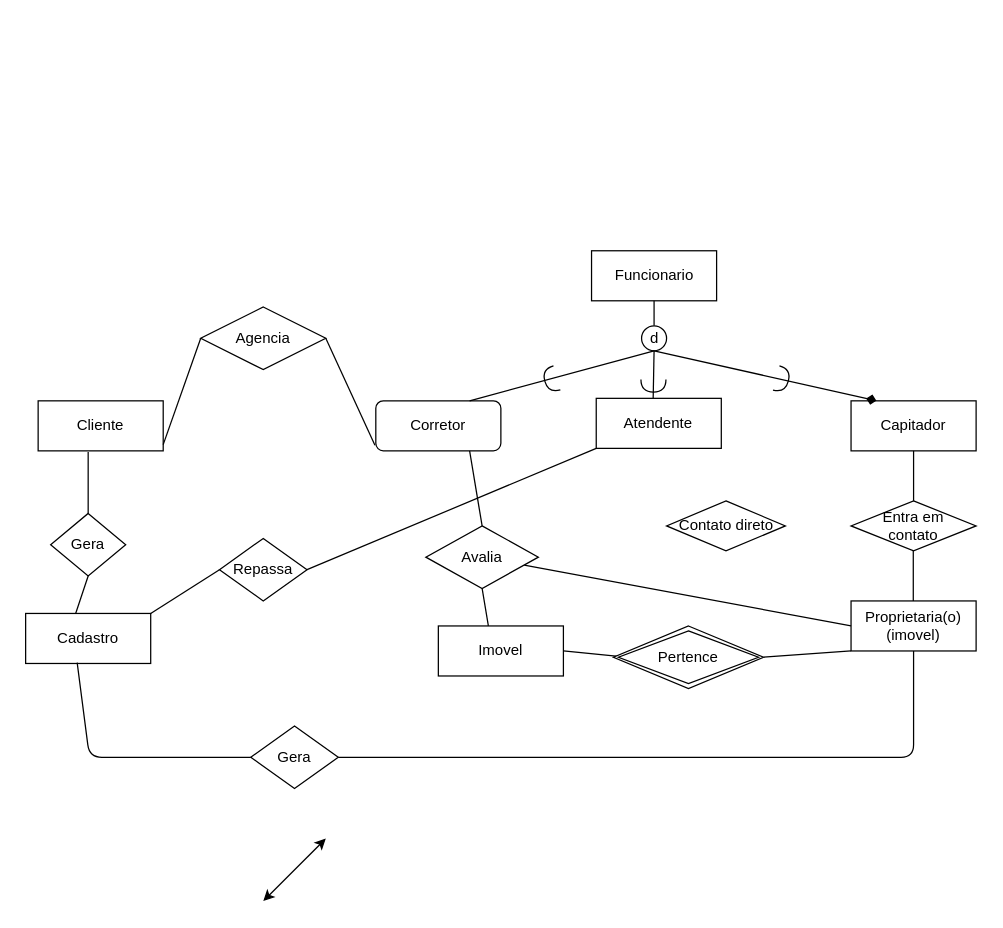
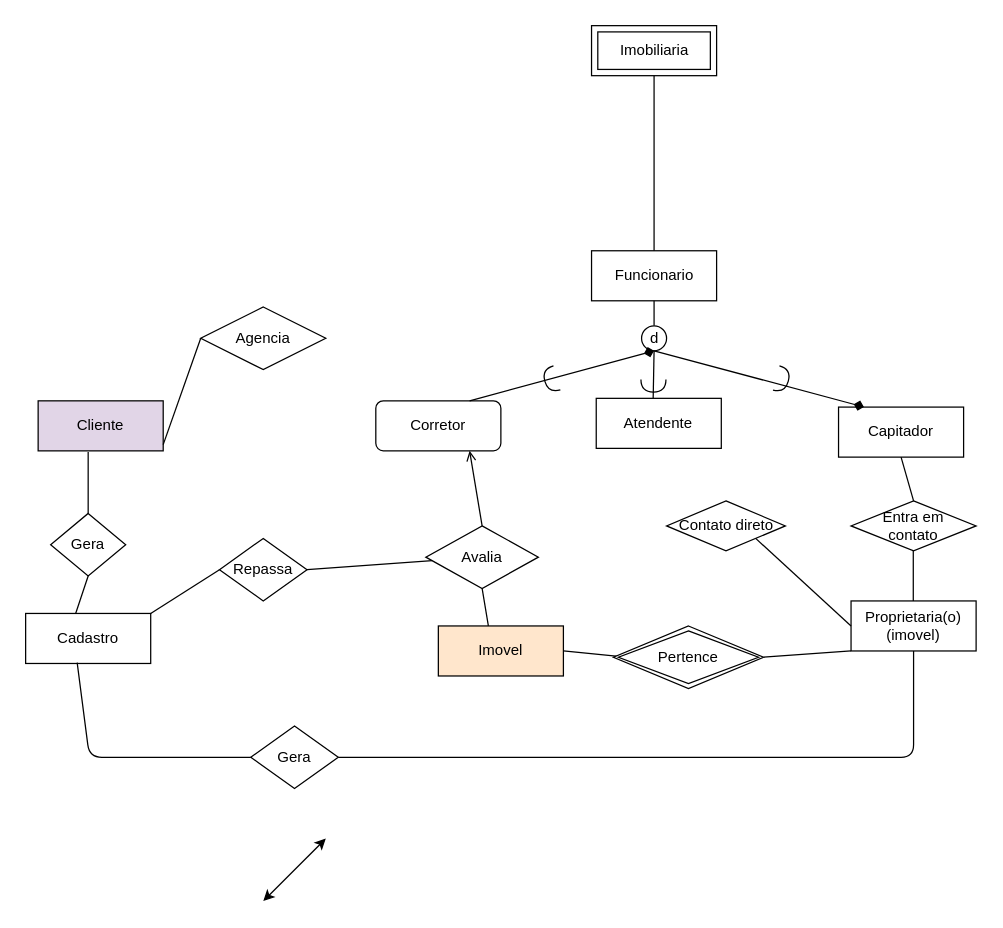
node "Imobiliaria": added
edge "Imobiliaria" -- "Funcionario": added
edge "d" -- "Corretor": arrowhead none -> diamond
edge "Agencia" -- "Corretor": removed
node "Cliente": fillcolor #ffffff -> #e1d5e7
node "Capitador": moved (913, 426) -> (901, 432)
edge "Corretor" -- "Avalia": arrowhead none -> open
edge "Atendente" -- "Repassa": now "Avalia" -- "Repassa"
edge "Avalia" -- "Proprietaria(o) (imovel)": now "Contato direto" -- "Proprietaria(o) (imovel)"
node "Imovel": fillcolor #ffffff -> #ffe6cc
